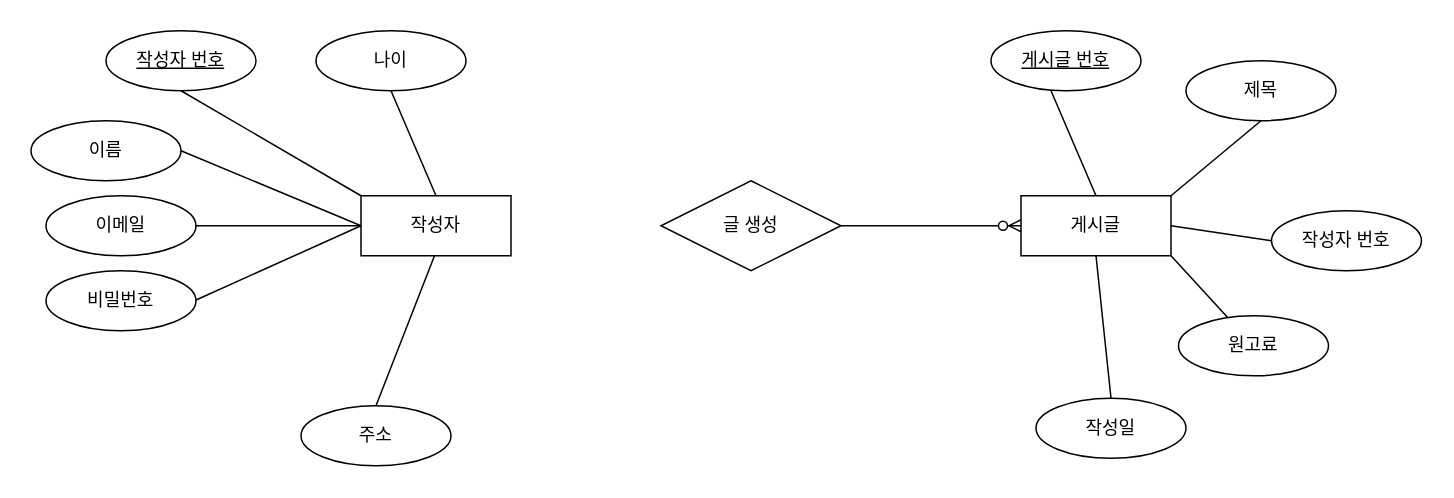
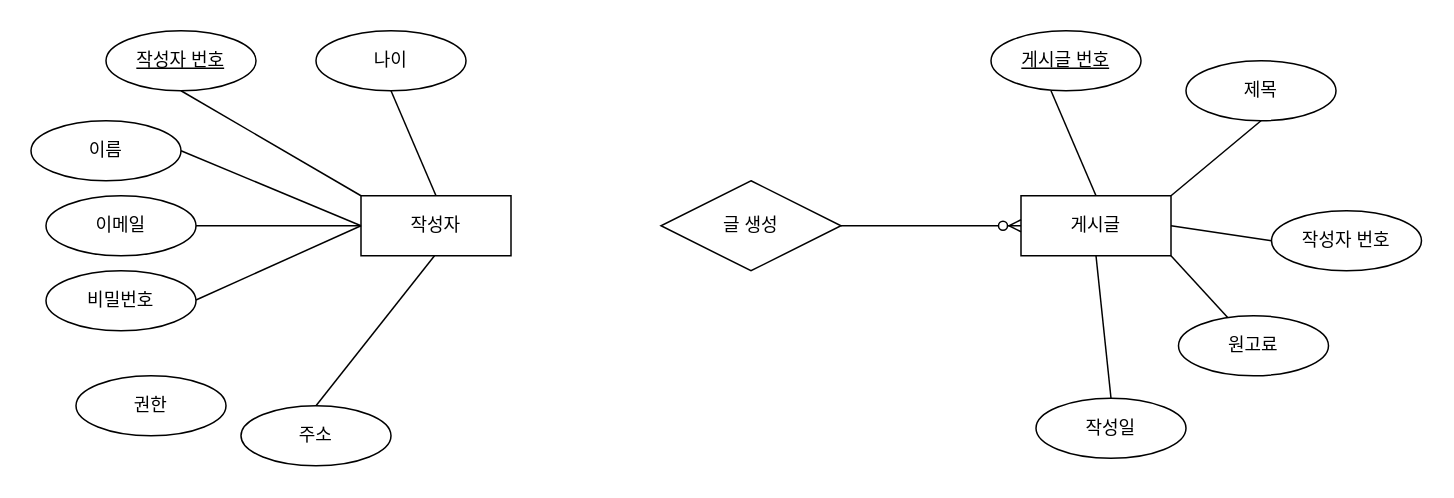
node "권한": added
node "주소": moved (376, 436) -> (316, 436)
